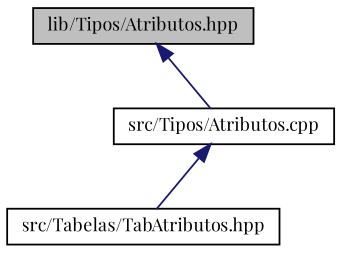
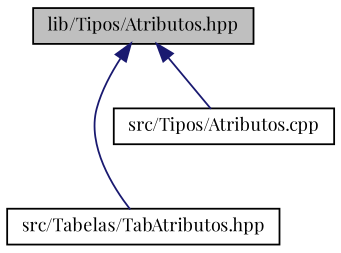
edge "src/Tabelas/TabAtributos.hpp" -> "src/Tipos/Atributos.cpp": now "src/Tabelas/TabAtributos.hpp" -> "lib/Tipos/Atributos.hpp"
